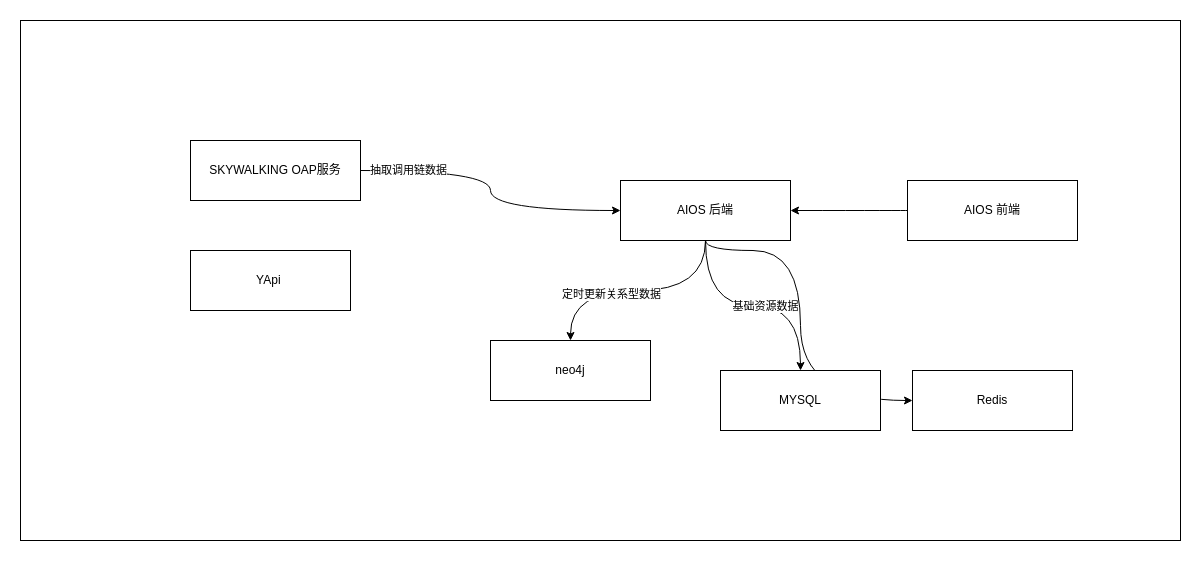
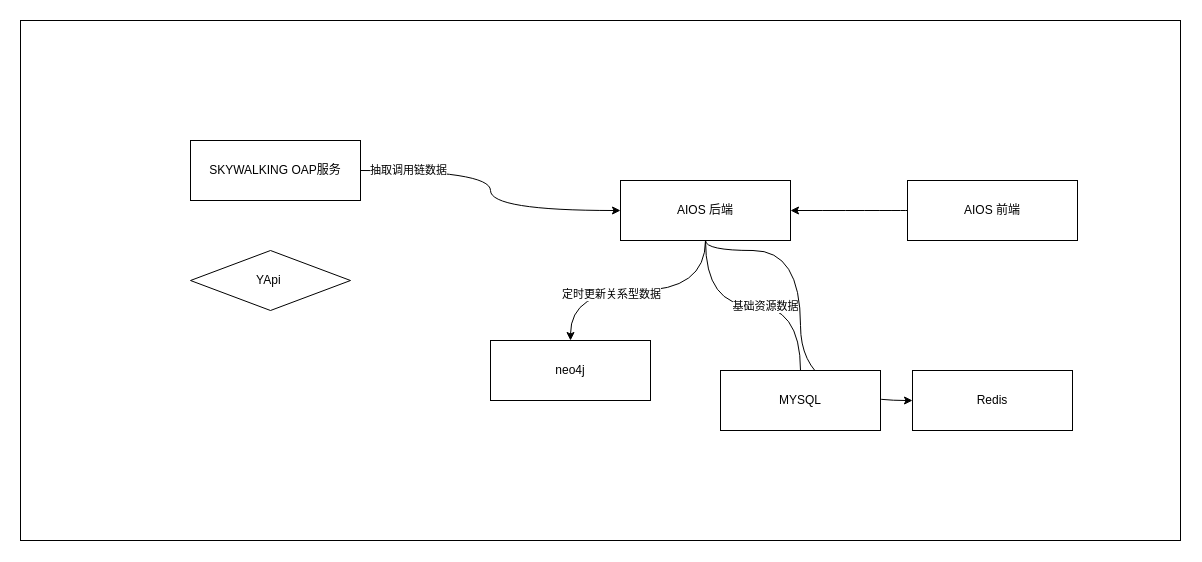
node "YApi": shape rectangle -> diamond
edge "AIOS 后端" -> "MYSQL": arrowhead classic -> none
